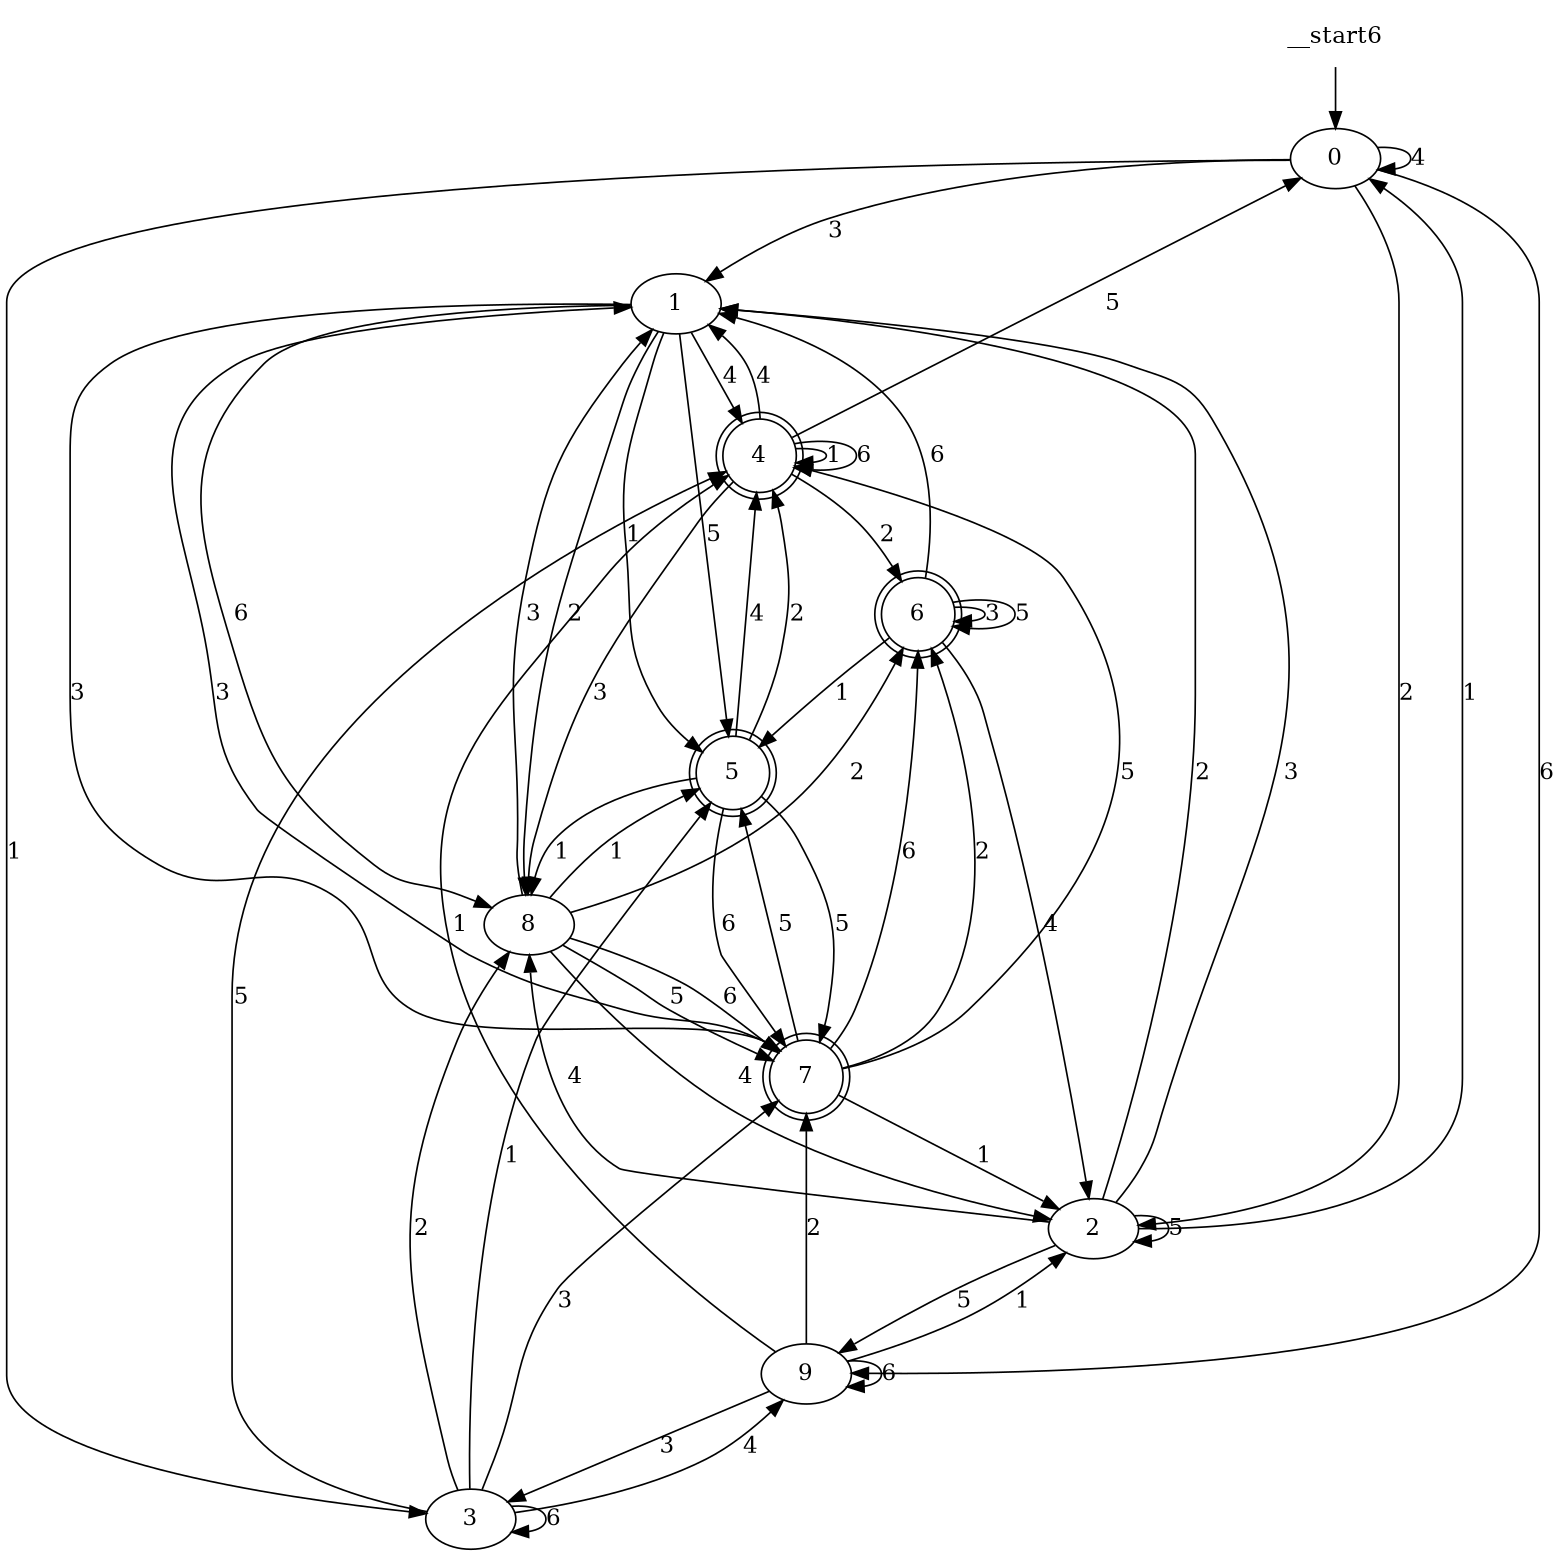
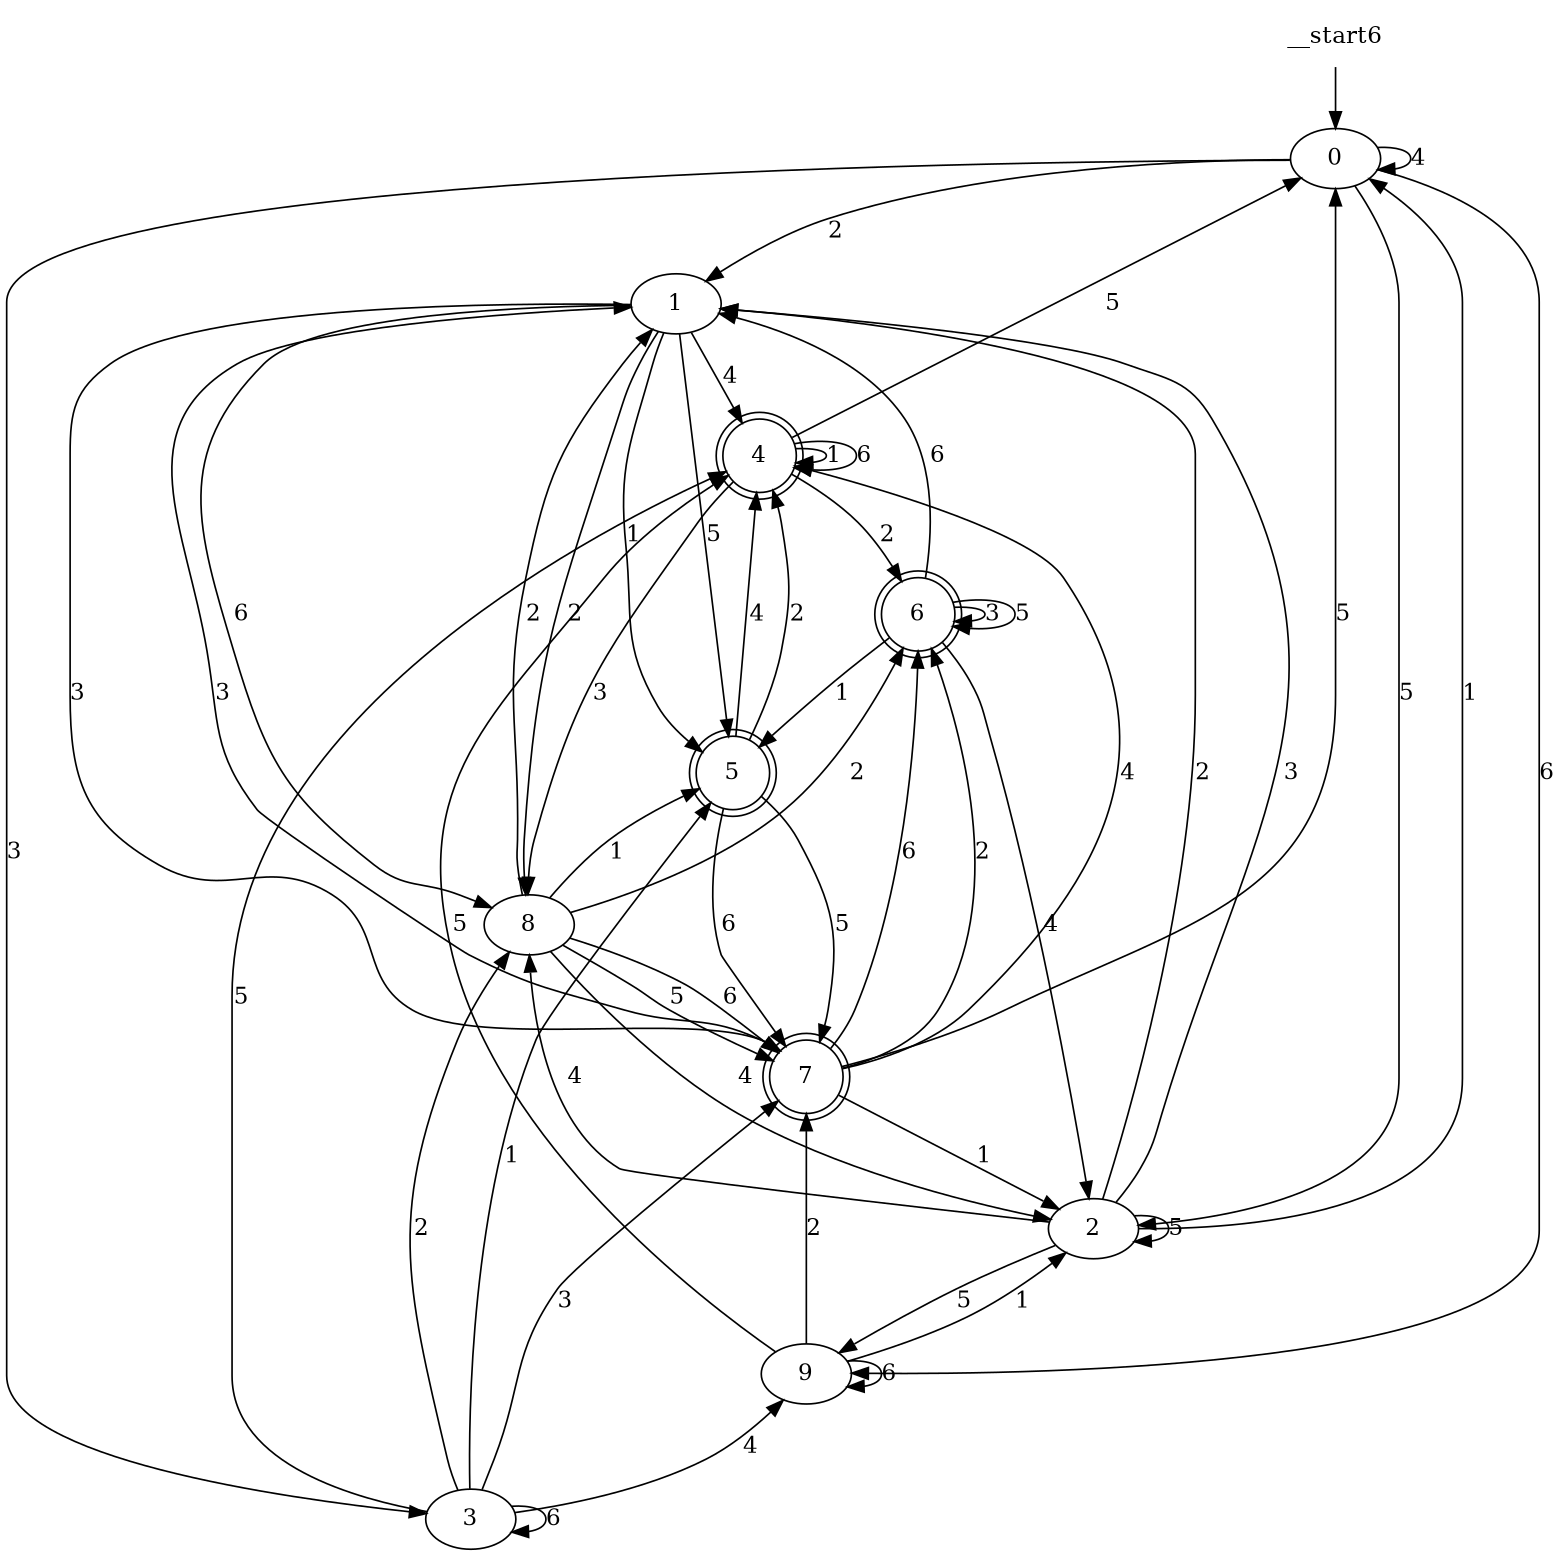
edge "0" -> "1": label "3" -> "2"
edge "4" -> "1": removed, label "4"
edge "8" -> "1": label "3" -> "2"
edge "0" -> "2": label "2" -> "5"
edge "7" -> "4": label "5" -> "4"
edge "5" -> "8": removed, label "1"
edge "0" -> "3": label "1" -> "3"
edge "9" -> "4": label "1" -> "5"
edge "7" -> "5": now "7" -> "0"
edge "9" -> "3": removed, label "3"
